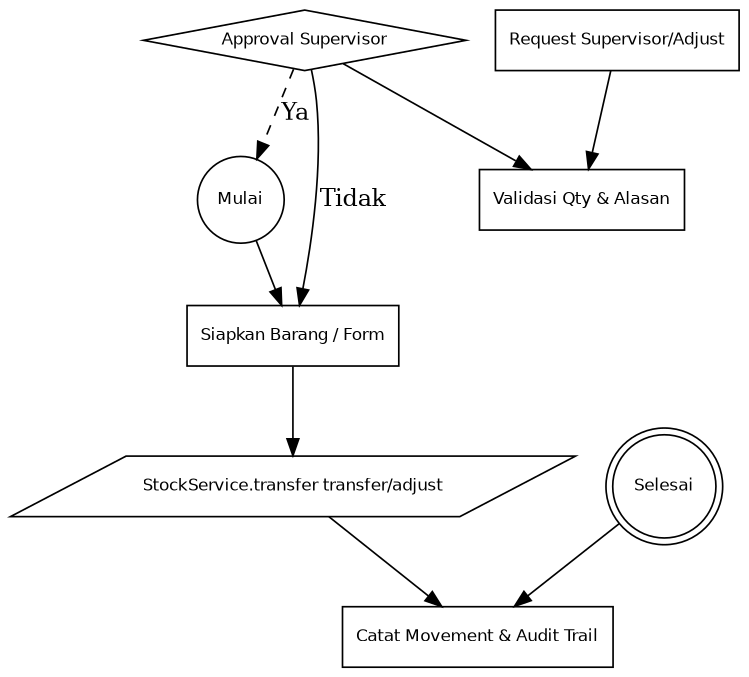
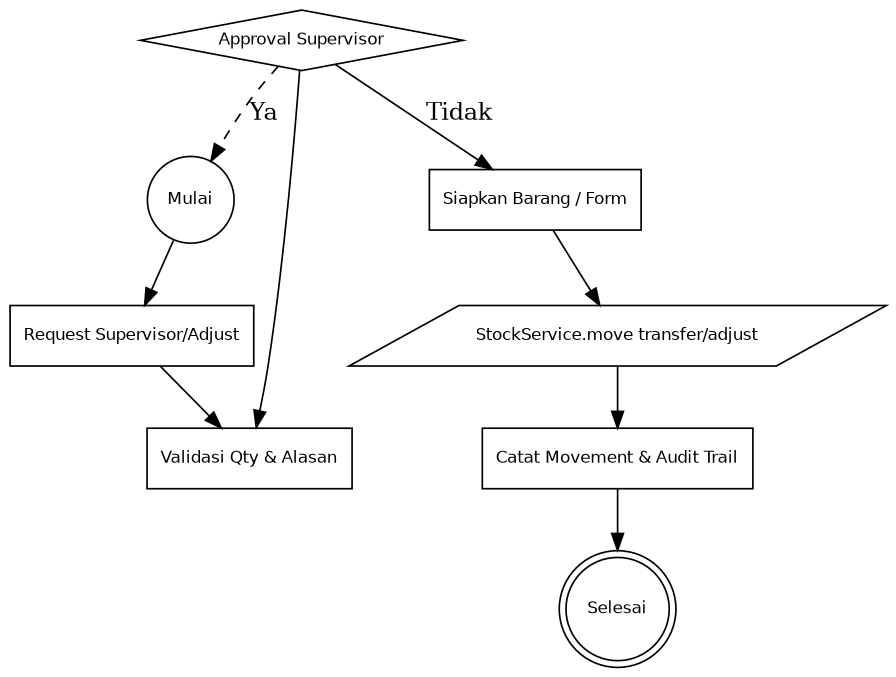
edge "Mulai" -> "Siapkan Barang / Form": now "Mulai" -> "Request Supervisor/Adjust"
node "StockService.transfer transfer/adjust": label "StockService.transfer transfer/adjust" -> "StockService.move transfer/adjust"
edge "Selesai" -> "Catat Movement & Audit Trail": reversed
